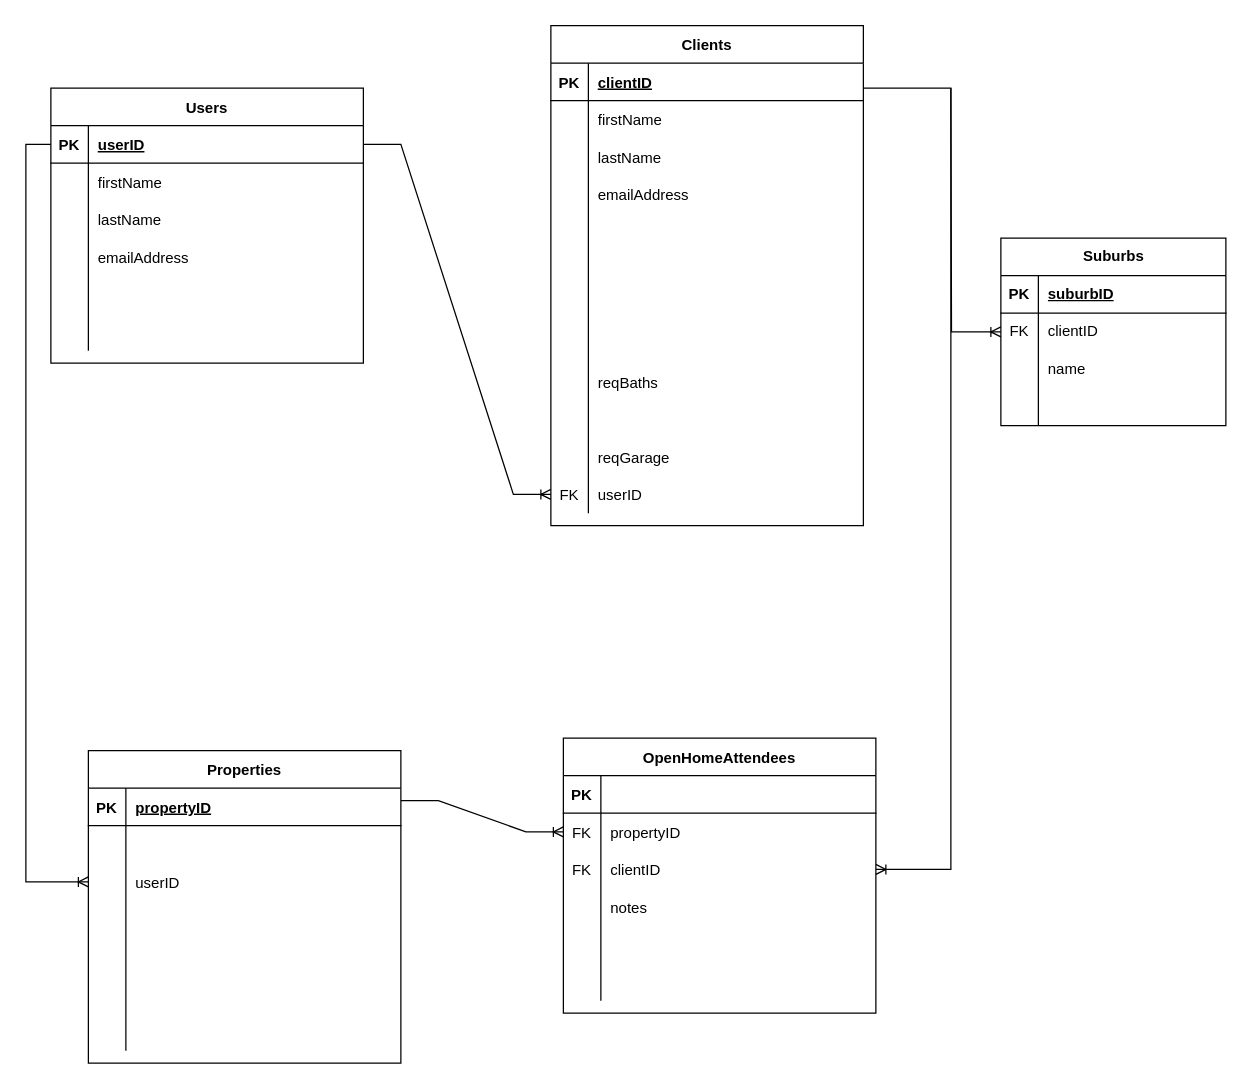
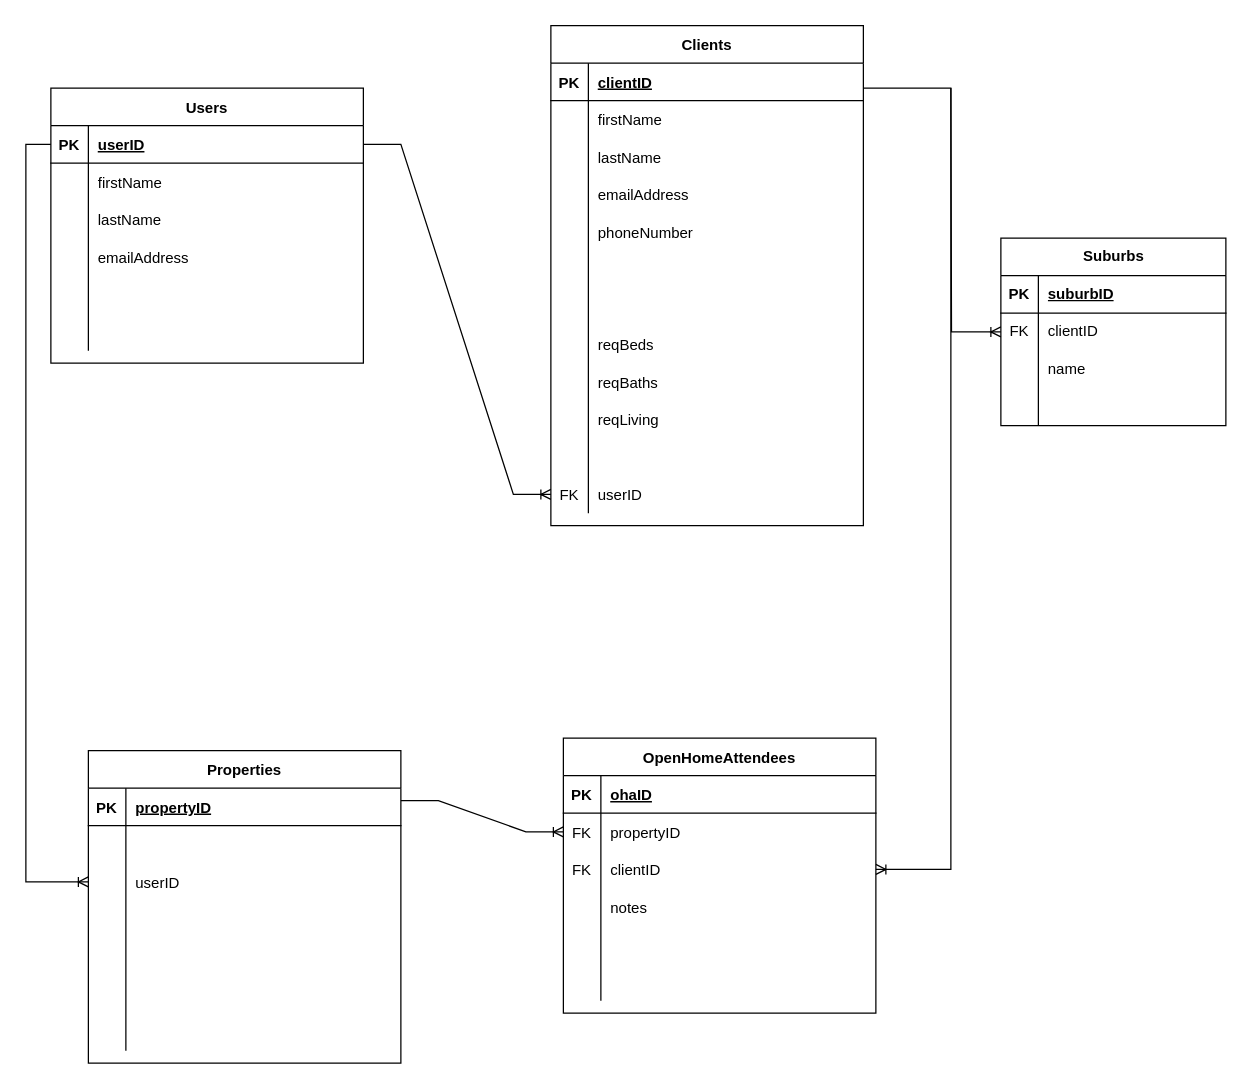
node "phoneNumber": added
node "reqBeds": added
node "reqLiving": added
node "reqGarage": removed
node "ohaID": added
